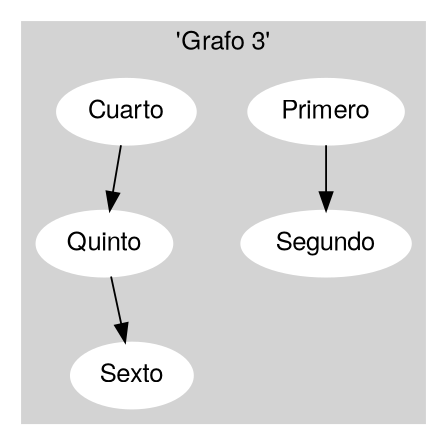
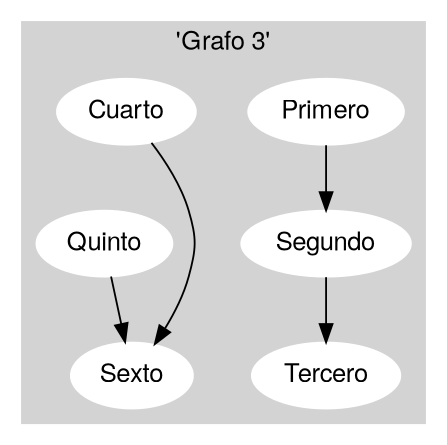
edge "Cuarto" -> "Quinto": now "Cuarto" -> "Sexto"
node "Tercero": added
